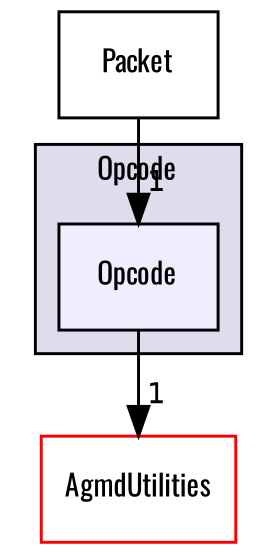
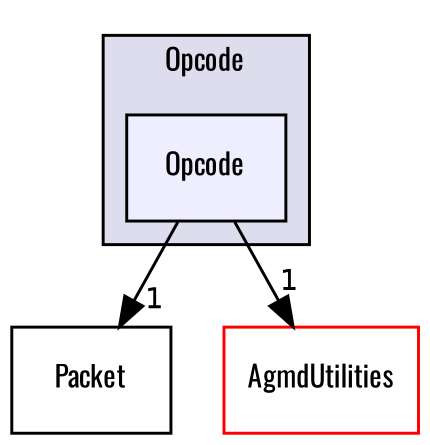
edge "Packet" -> "Opcode": reversed
